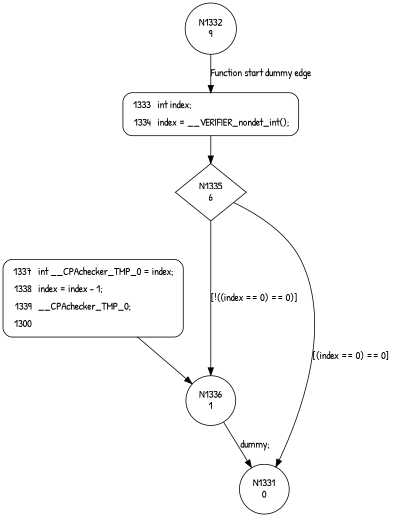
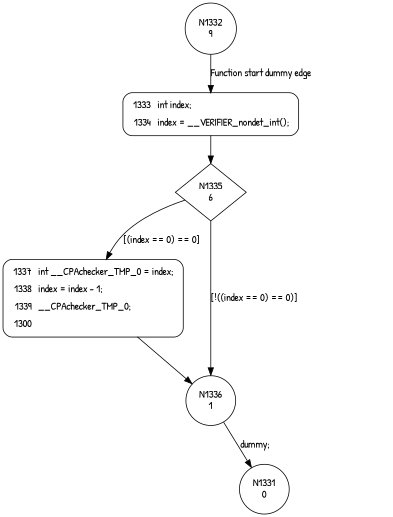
edge "N1335 6" -> "N1331 0": now "N1335 6" -> "1337"
